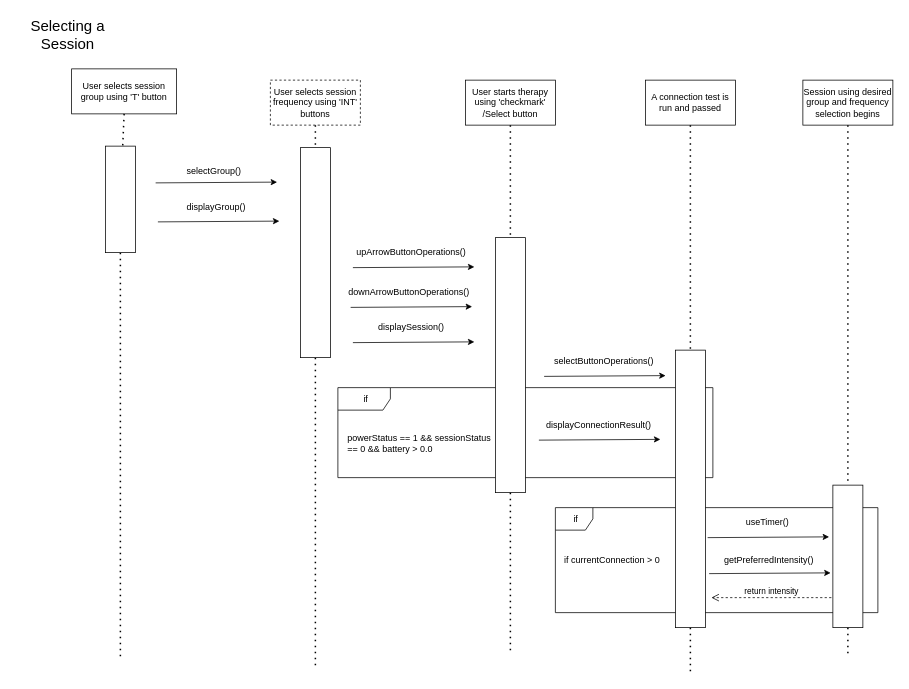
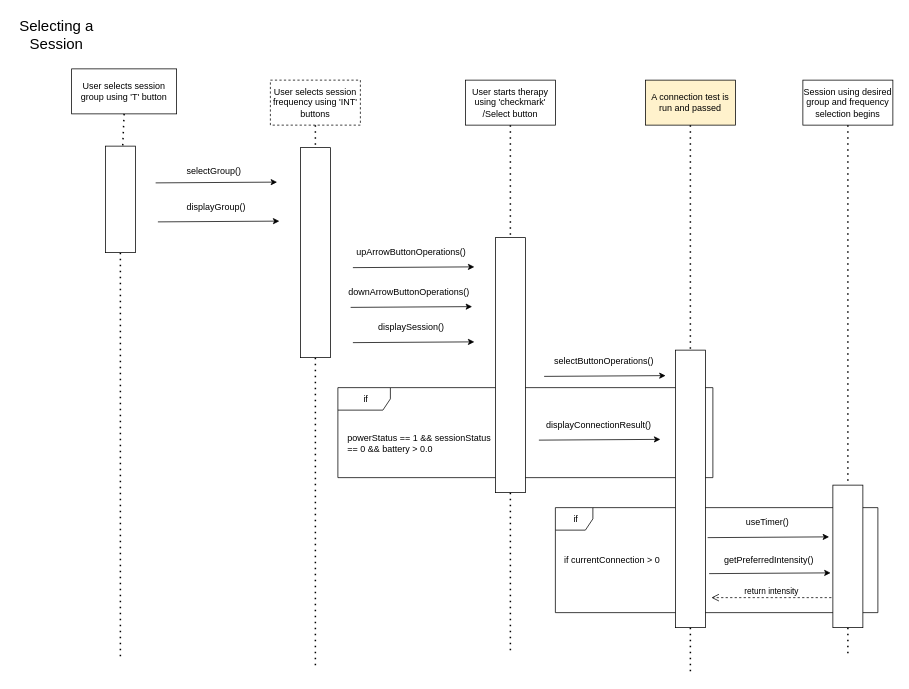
node "Selecting a Session": moved (68, 34) -> (57, 34)
node "A connection test is run and passed": fillcolor #ffffff -> #fff2cc
